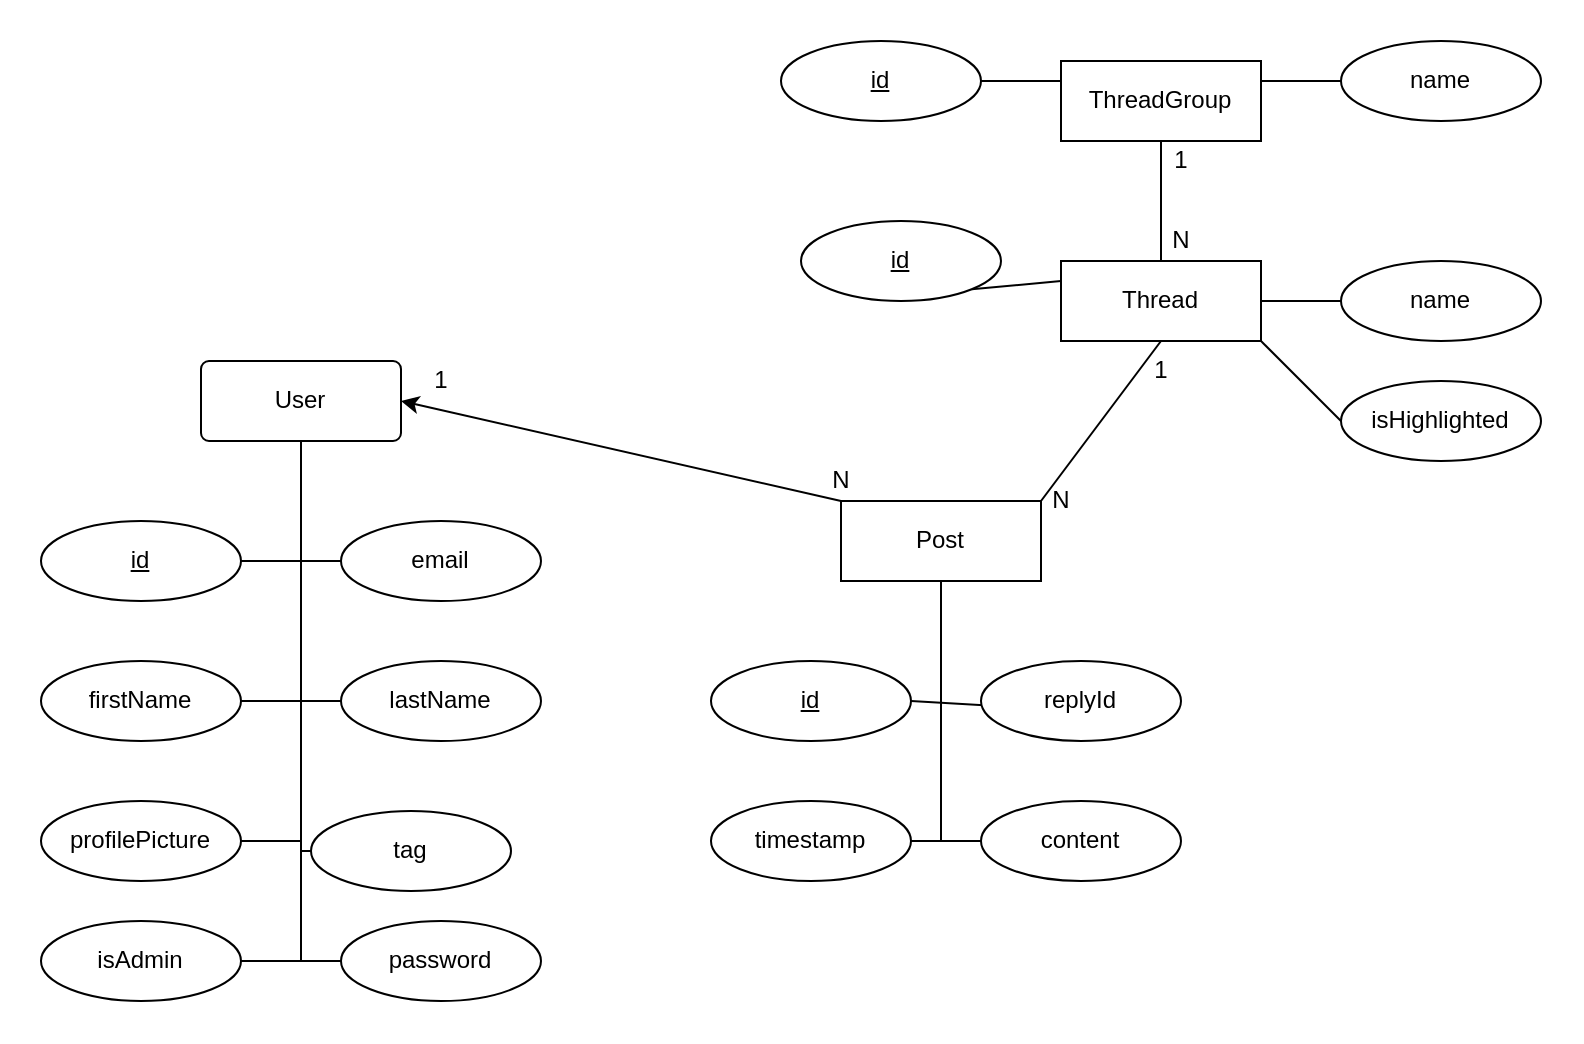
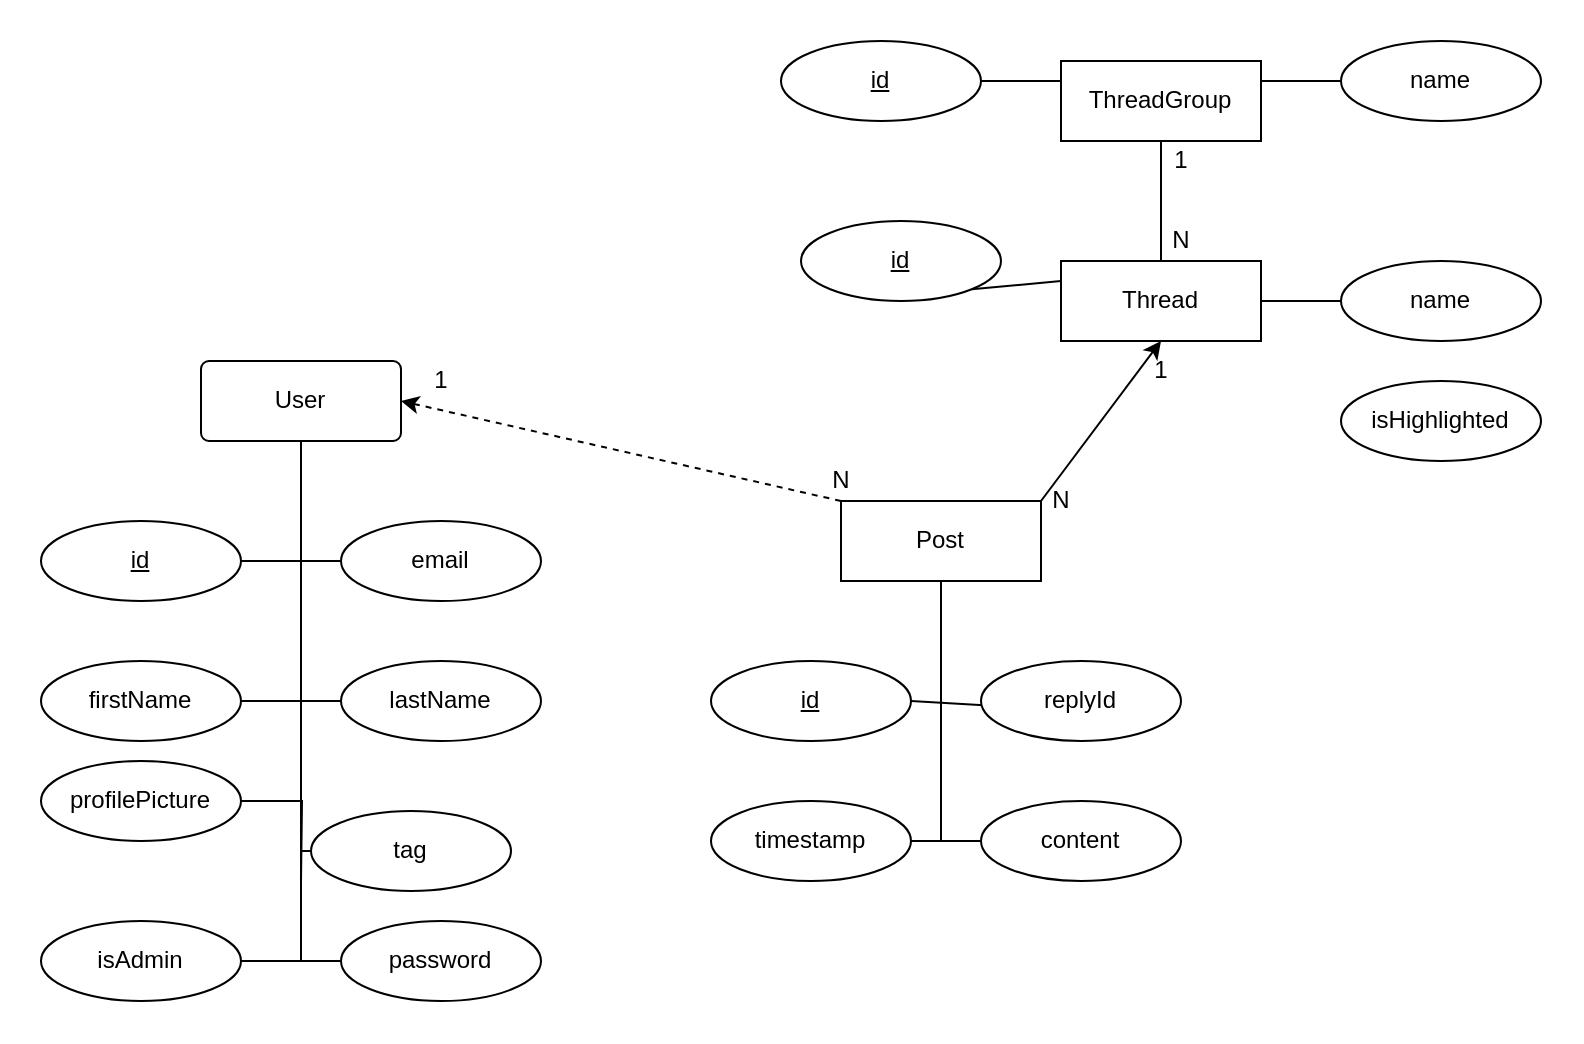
edge "Thread" -- "Post": arrowhead none -> classic
edge "Thread" -- "isHighlighted": removed
edge "Post" -> "User": style solid -> dashed
node "profilePicture": moved (141, 841) -> (141, 801)
